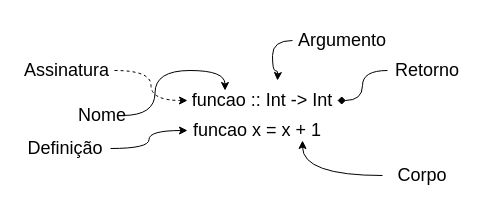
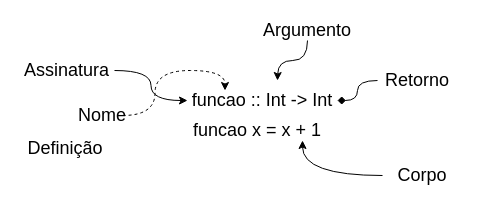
node "Argumento": moved (343, 41) -> (308, 31)
node "Retorno": moved (428, 71) -> (418, 81)
edge "Nome" -> "funcao :: Int -> Int": style solid -> dashed
edge "Assinatura" -> "funcao :: Int -> Int": style dashed -> solid
edge "Definição" -> "funcao x = x + 1": removed
